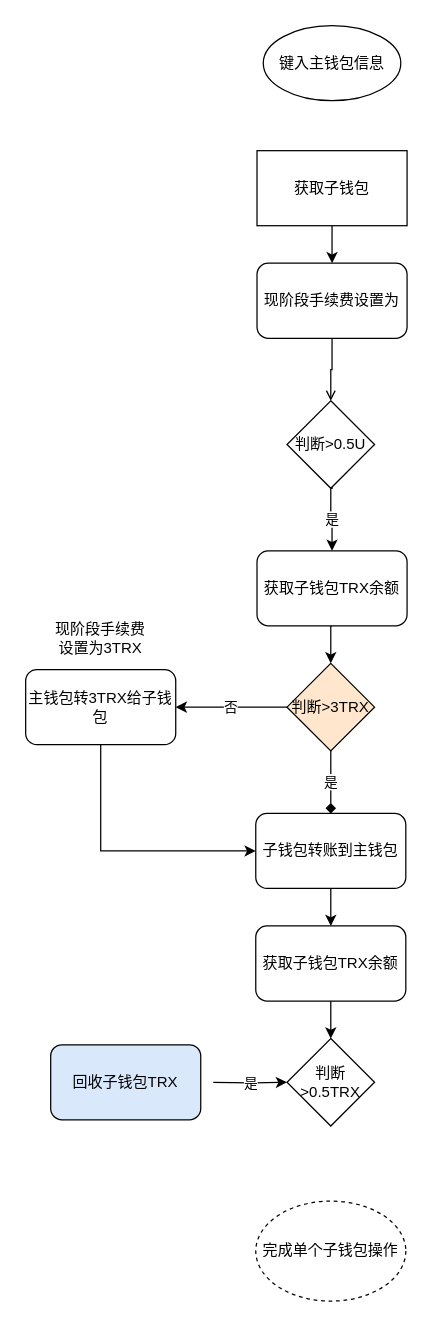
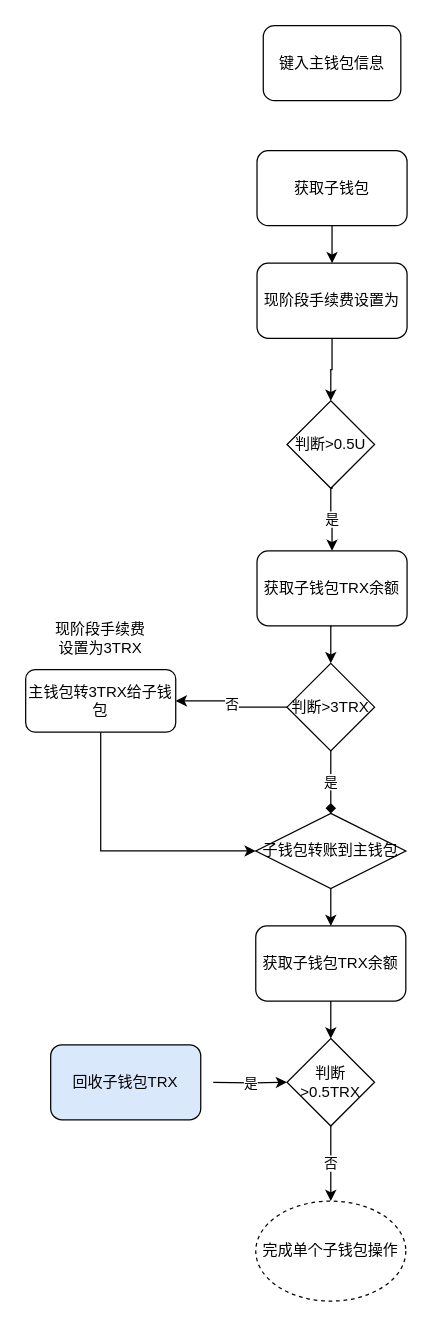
node "键入主钱包信息": shape ellipse -> rounded rectangle
node "获取子钱包": shape rectangle -> rounded rectangle
edge "现阶段手续费设置为" -> "判断>0.5U": arrowhead open -> classic
node "主钱包转3TRX给子钱包": size 150x75 -> 150x63
node "判断>3TRX": fillcolor #ffe6cc -> #ffffff
node "子钱包转账到主钱包": shape rounded rectangle -> diamond
edge "判断>0.5TRX" -> "完成单个子钱包操作": added, label "否"
